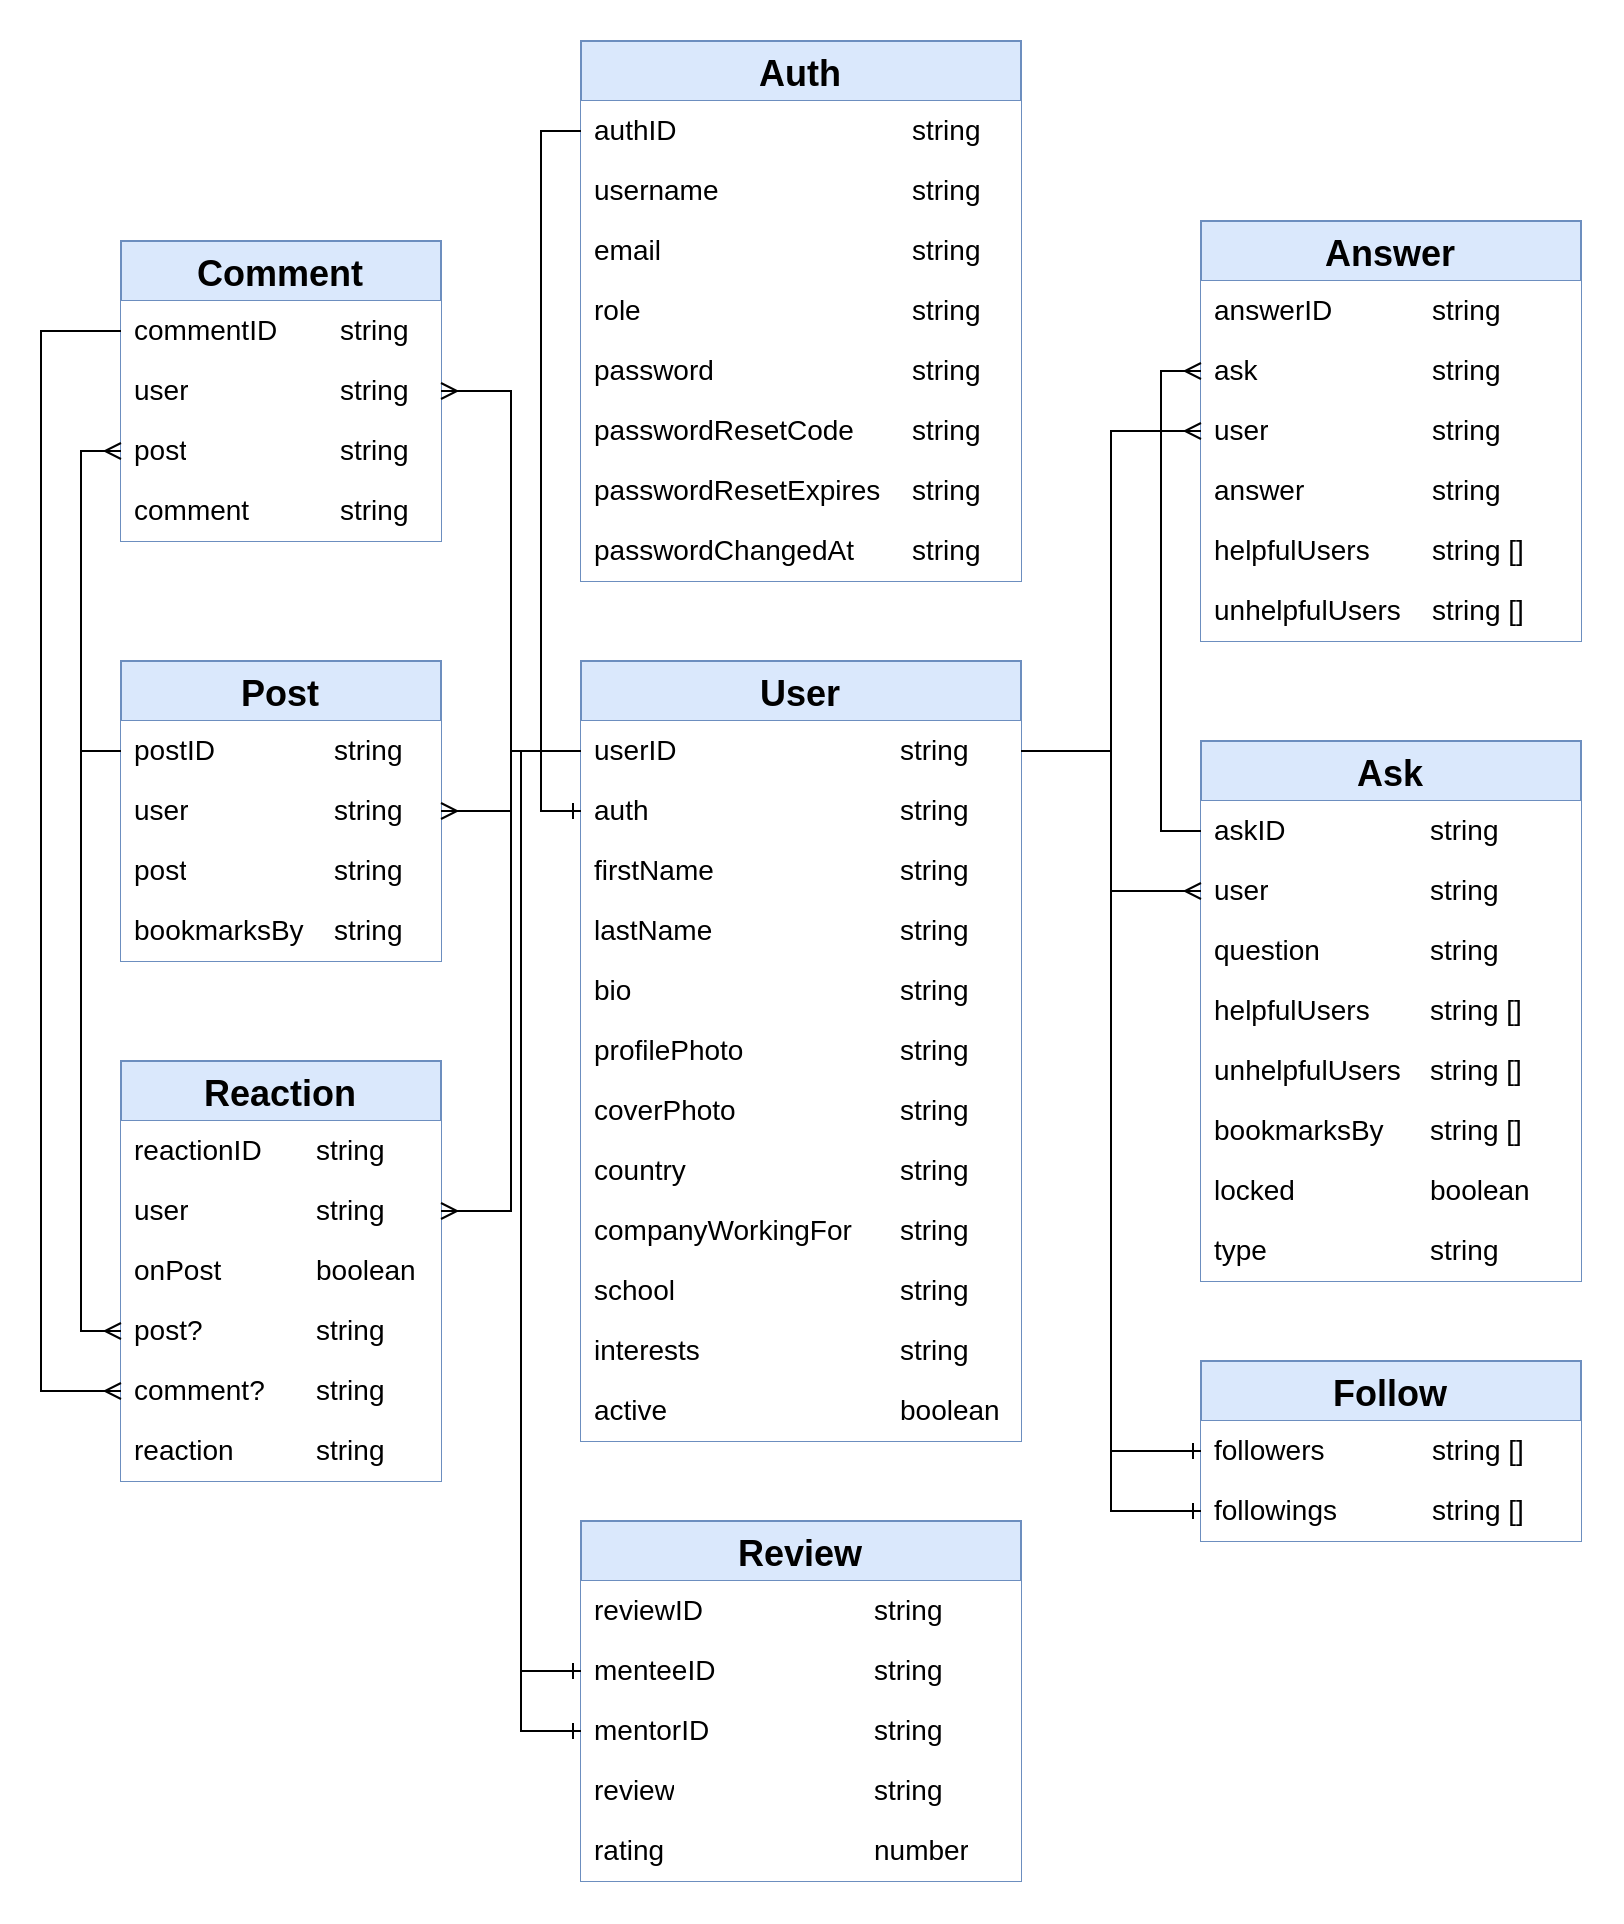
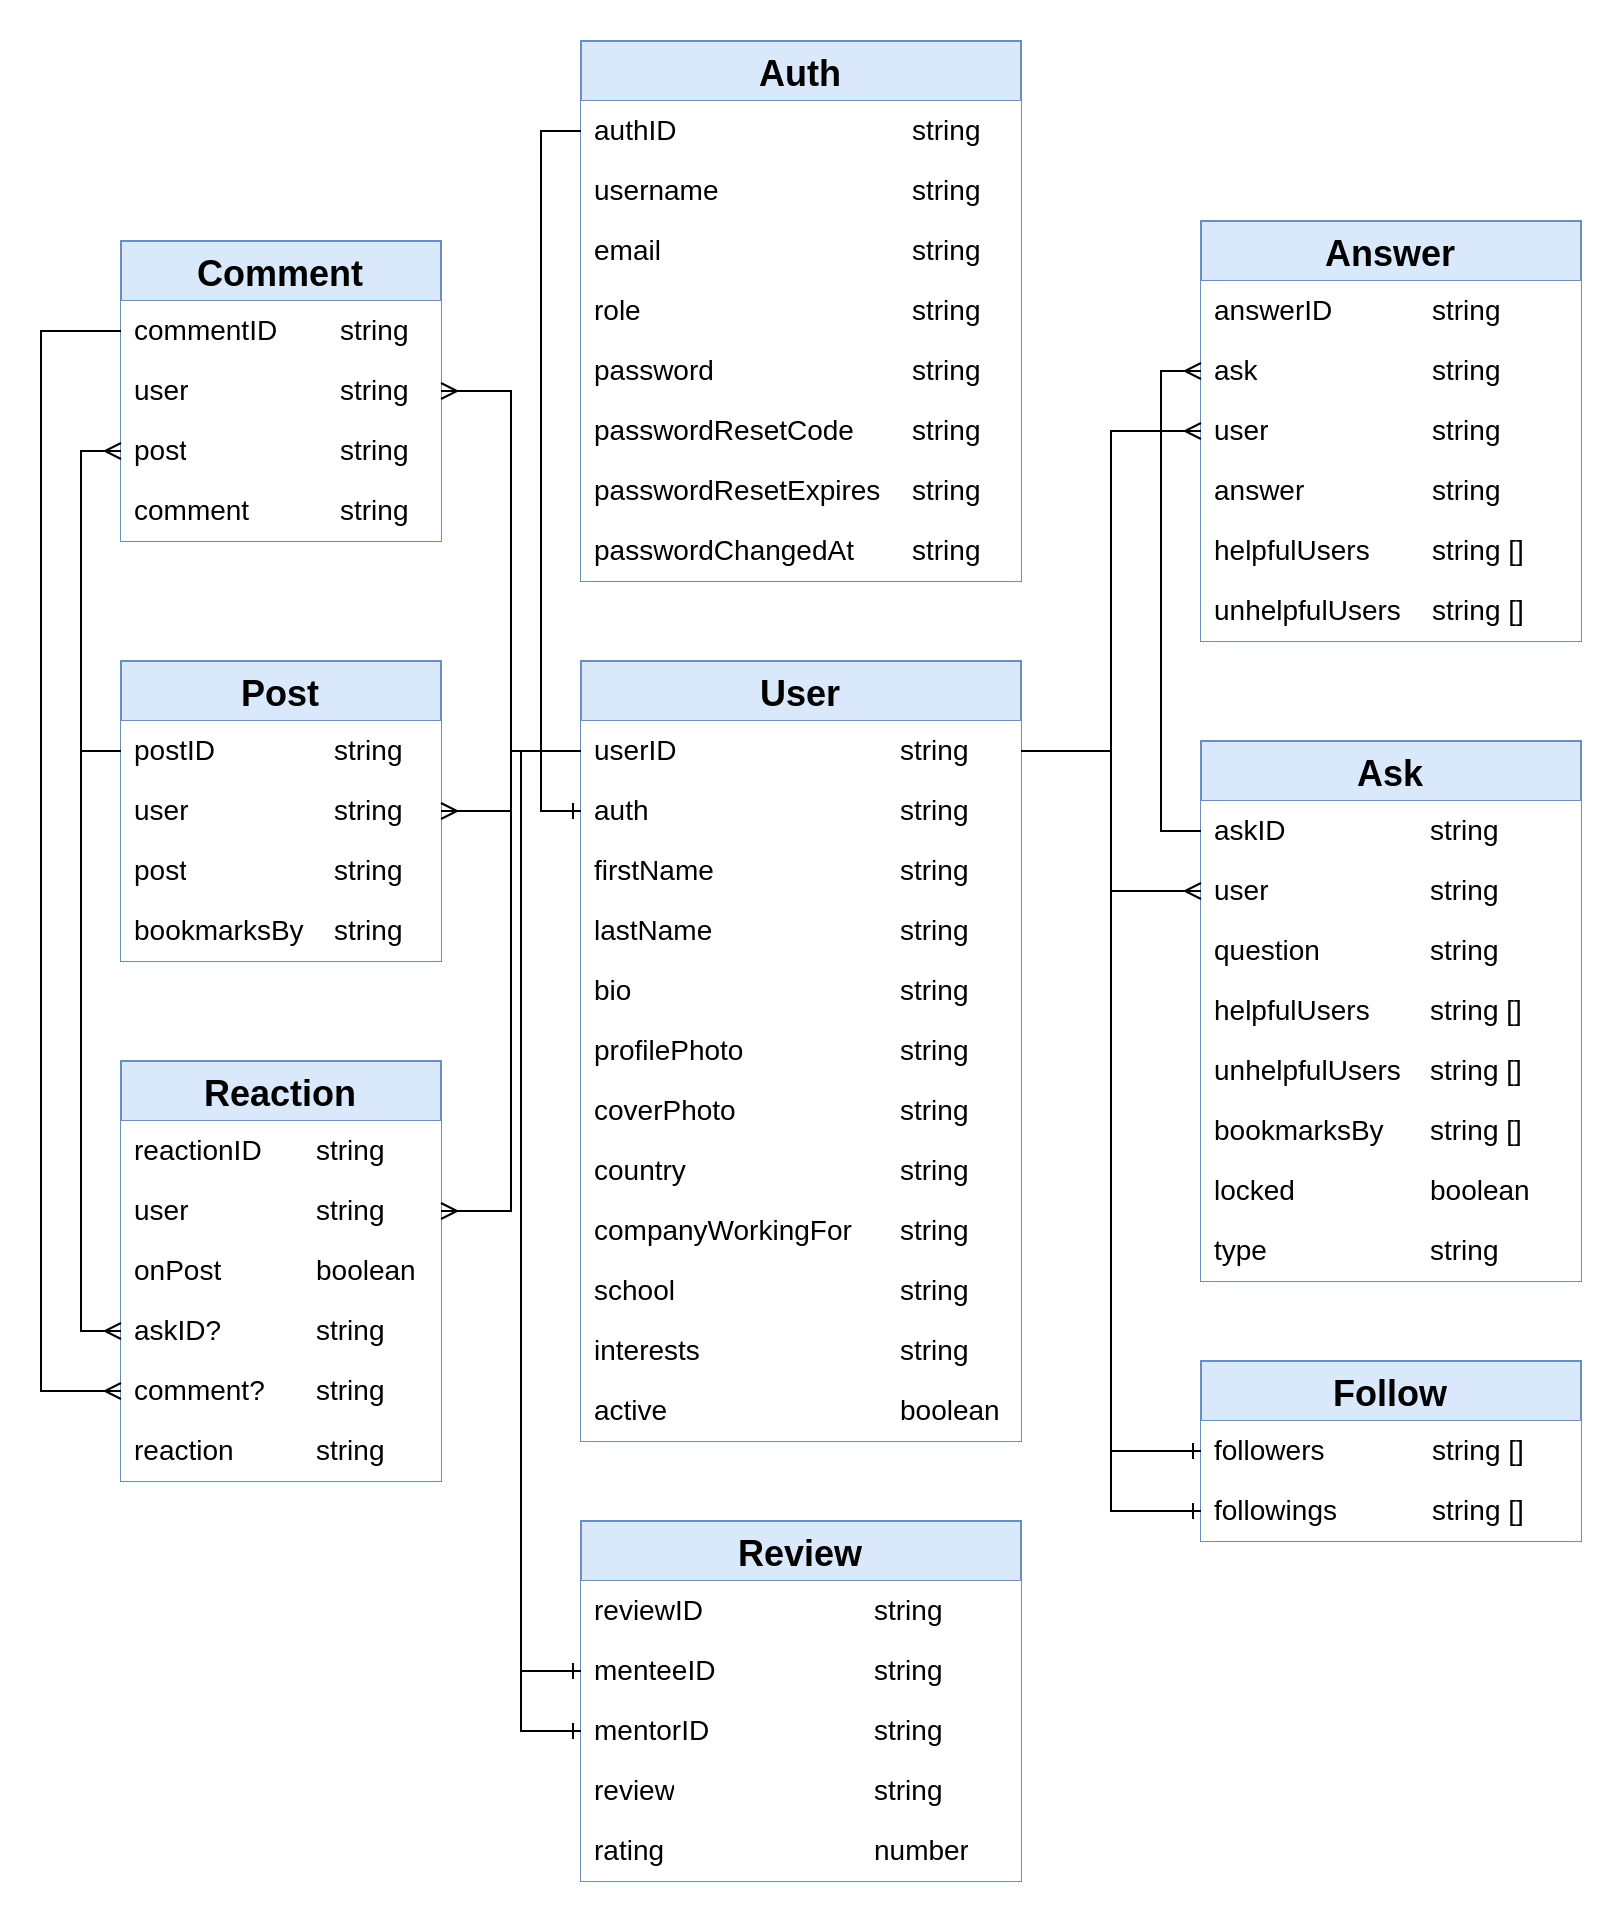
node "post?": label "post?" -> "askID?"
